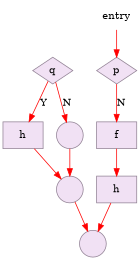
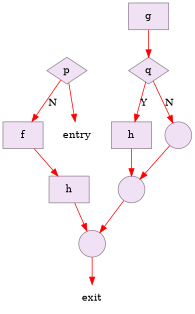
node "g": added
edge "entry" -> "p": reversed
node "exit": added
